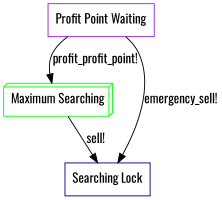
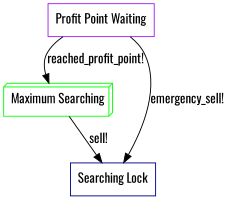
edge "Profit Point Waiting" -> "Maximum Searching": label "profit_profit_point!" -> "reached_profit_point!"
